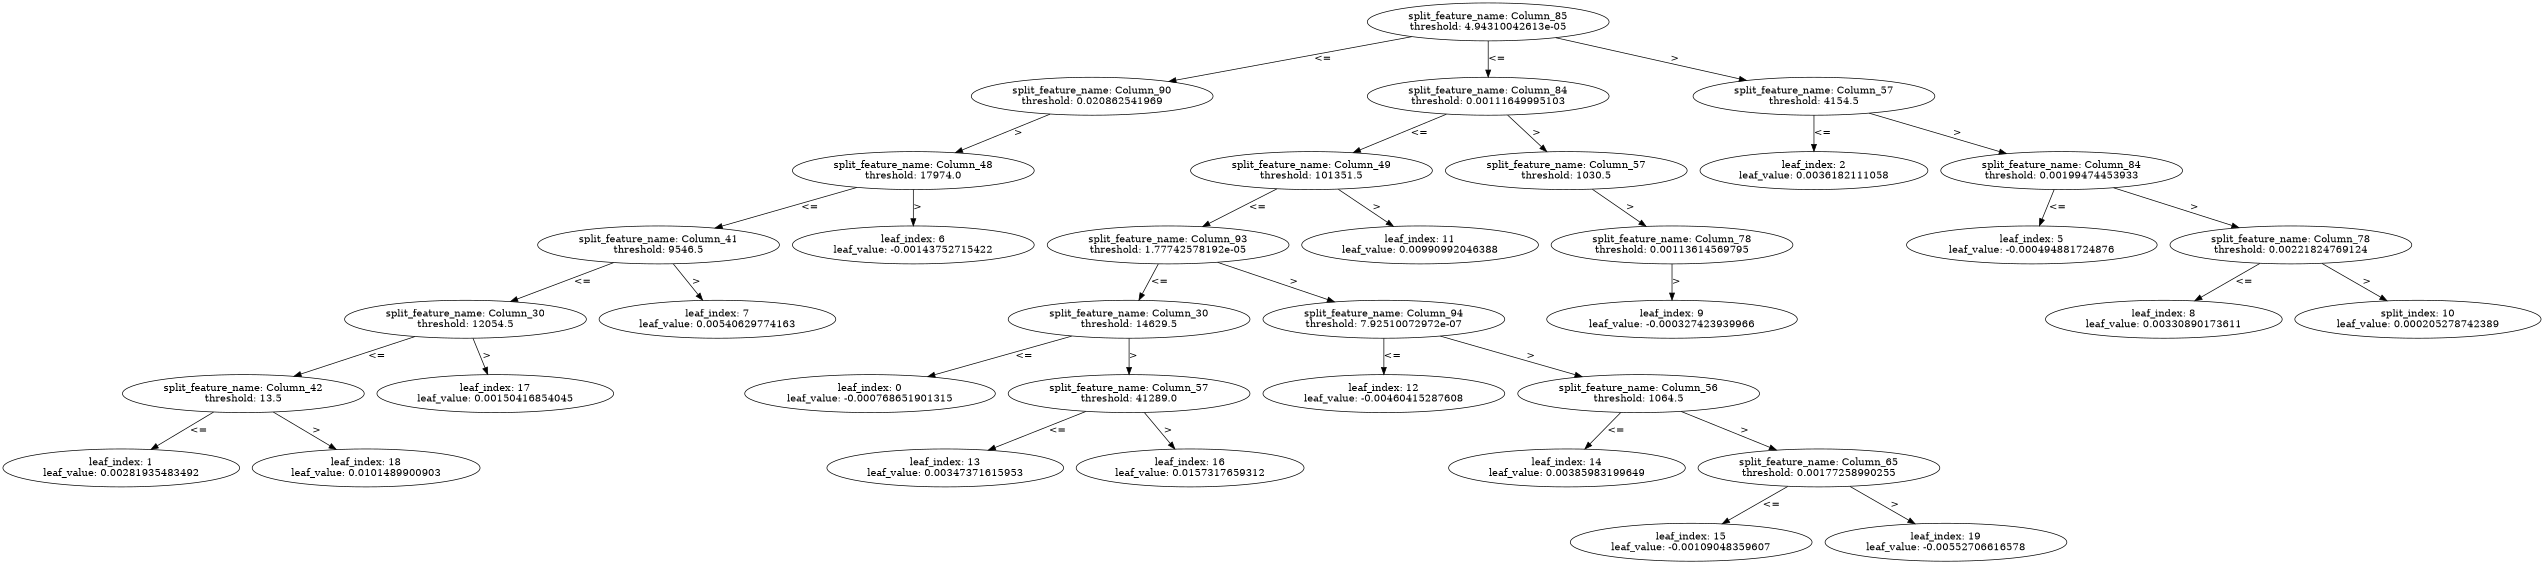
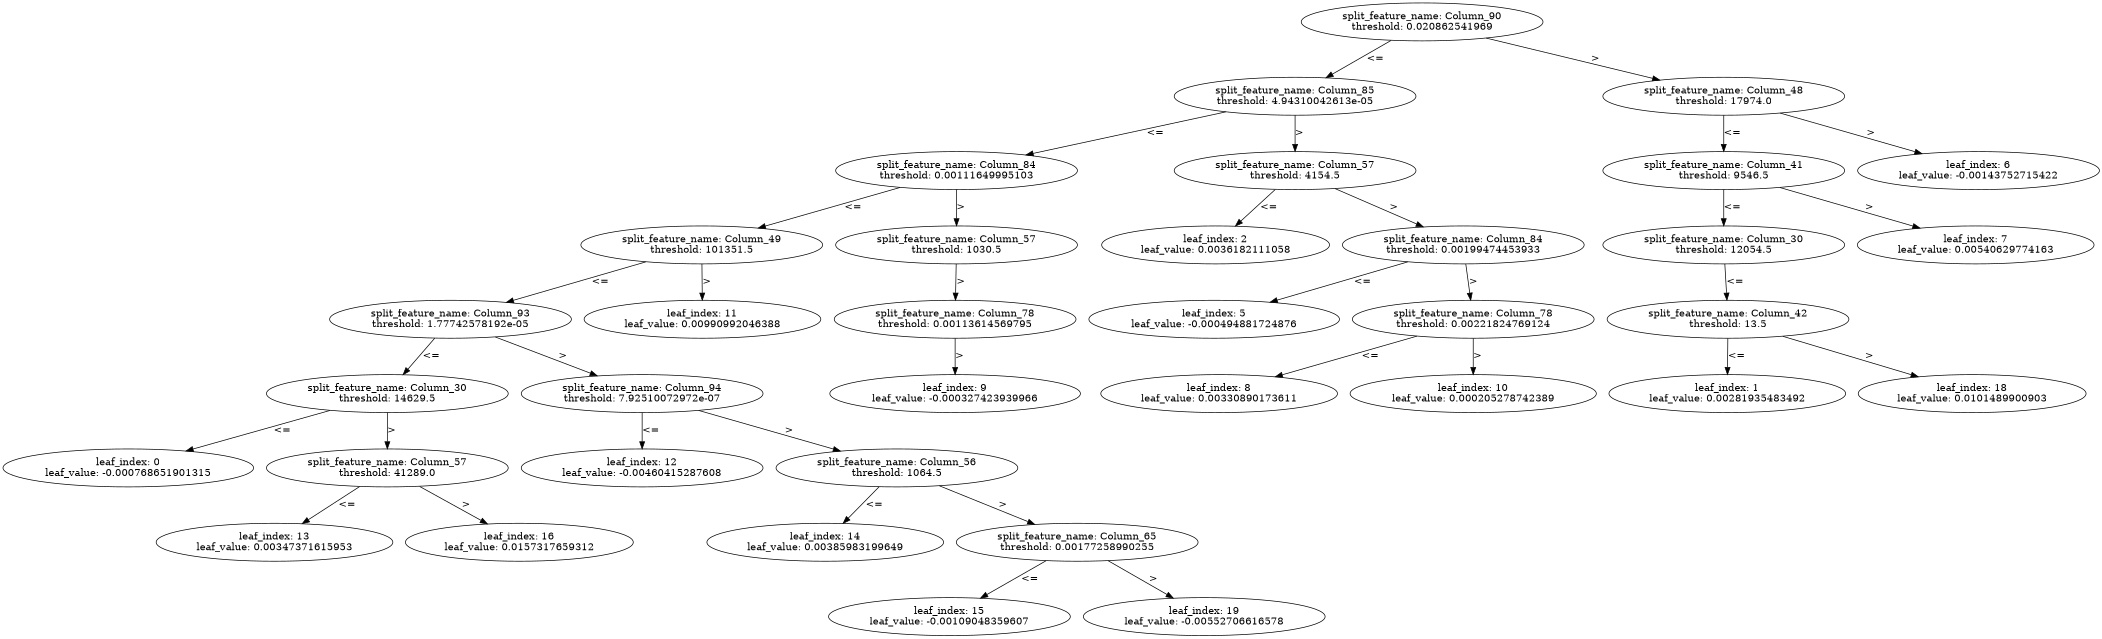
edge "split_feature_name: Column_85 threshold: 4.94310042613e-05" -> "split_feature_name: Column_90 threshold: 0.020862541969": reversed
node "split_index: 10 leaf_value: 0.000205278742389": label "split_index: 10 leaf_value: 0.000205278742389" -> "leaf_index: 10 leaf_value: 0.000205278742389"
node "leaf_index: 17 leaf_value: 0.00150416854045": removed
